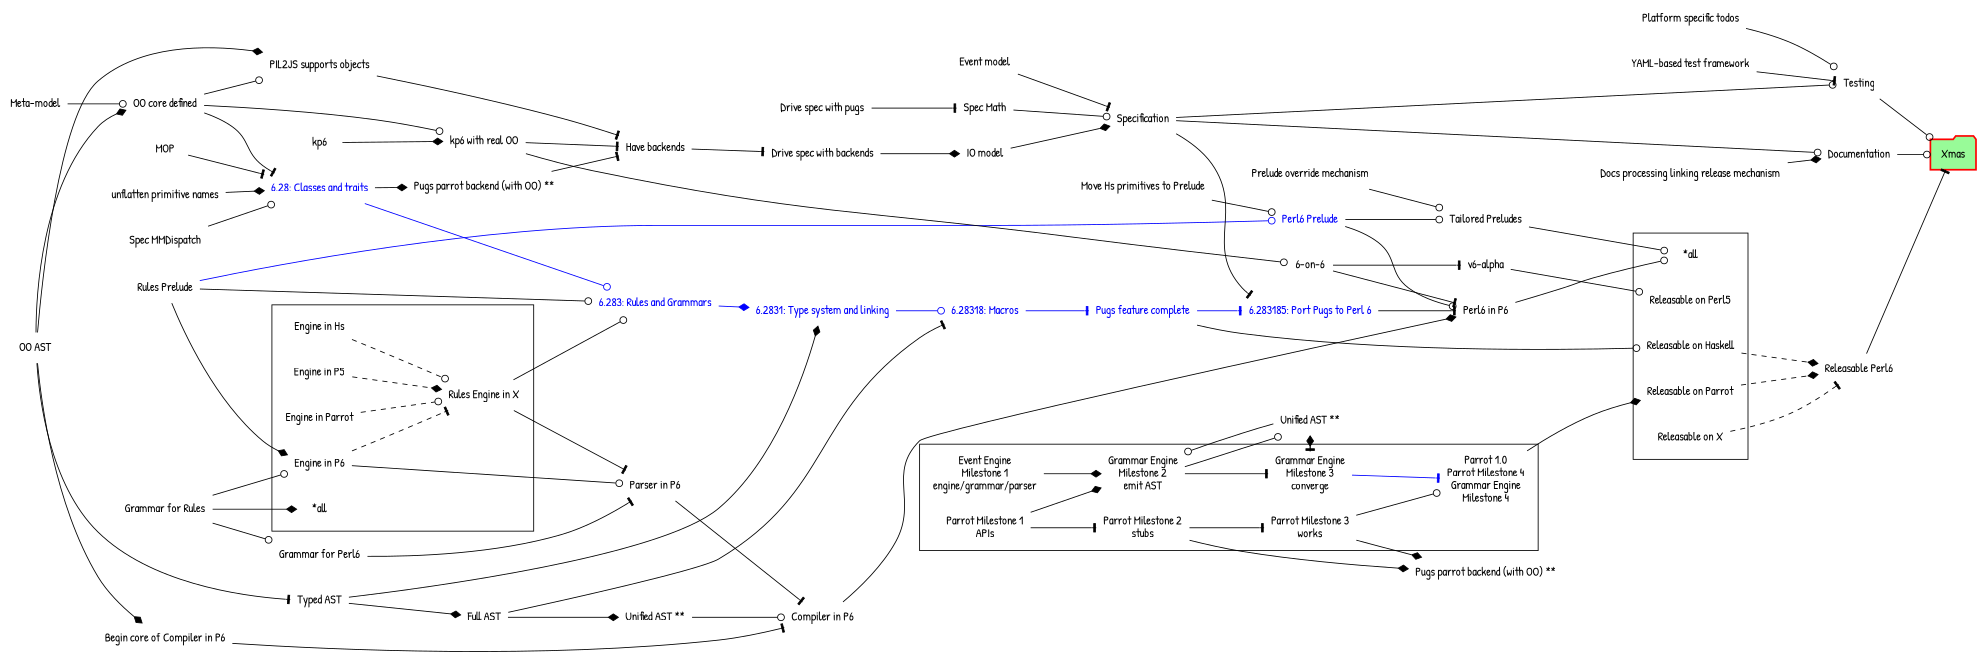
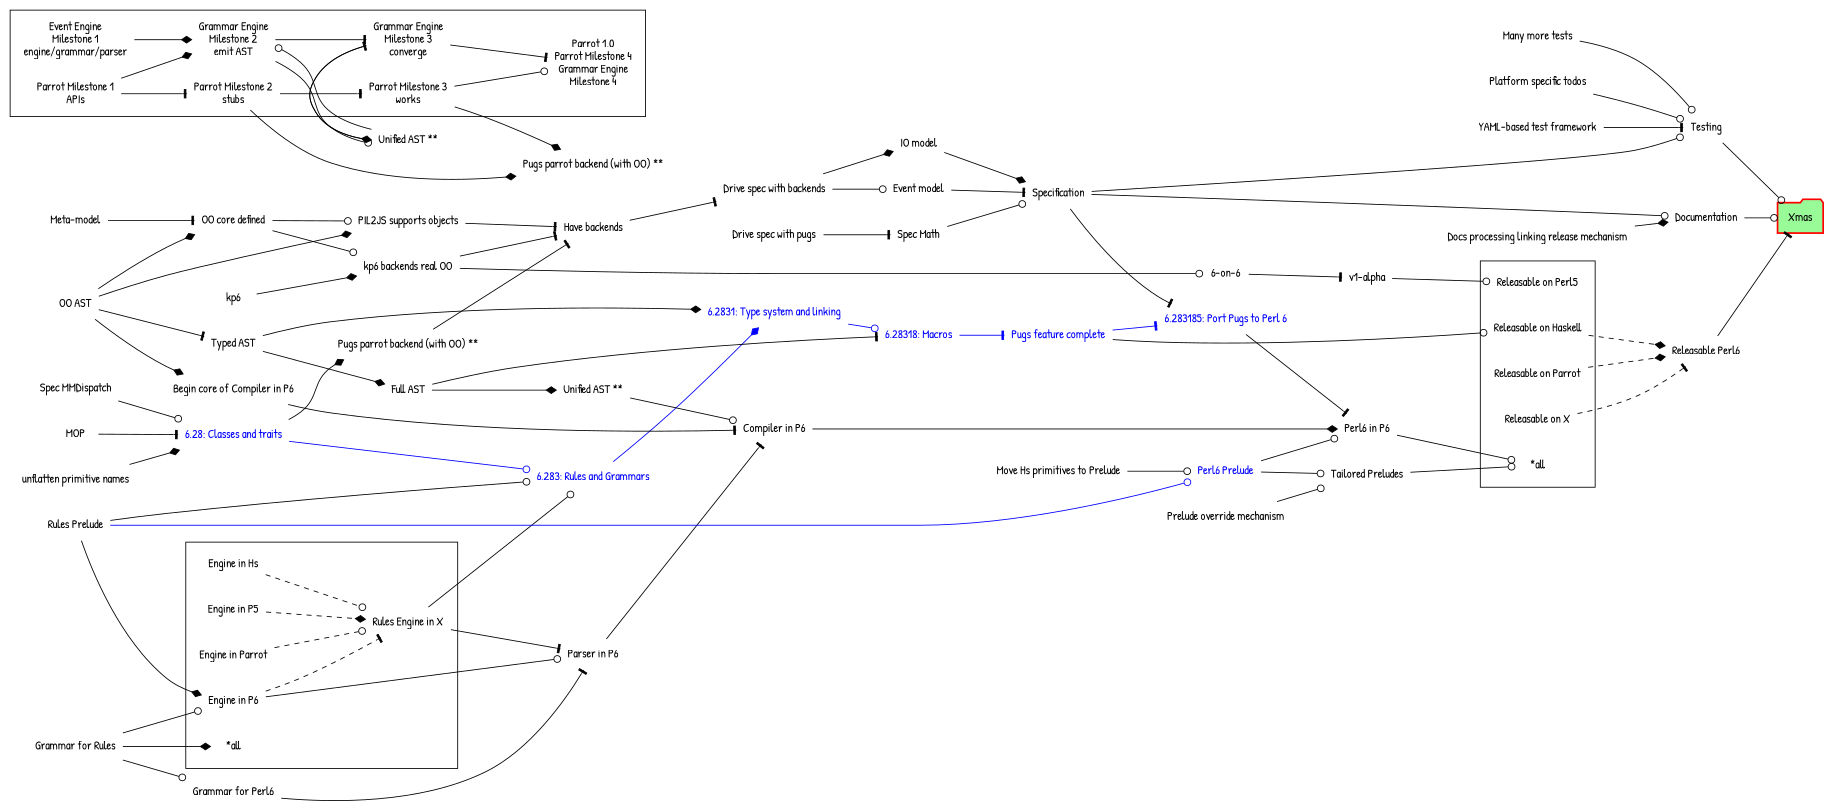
node "Many more tests": added
edge "Meta-model" -> "OO core defined": arrowhead odot -> tee
edge "OO core defined" -> "6.28: Classes and traits": removed
node "kp6 with real OO": label "kp6 with real OO" -> "kp6 backends real OO"
edge "Drive spec with backends" -> "Event model": added
node "v6-alpha": label "v6-alpha" -> "v1-alpha"
edge "6-on-6" -> "Perl6 in P6": removed
edge "Parrot 1.0 Parrot Milestone 4 Grammar Engine Milestone 4" -> "Releasable on Parrot": removed
edge "Grammar Engine Milestone 3 converge" -> "Parrot 1.0 Parrot Milestone 4 Grammar Engine Milestone 4": color blue -> black
